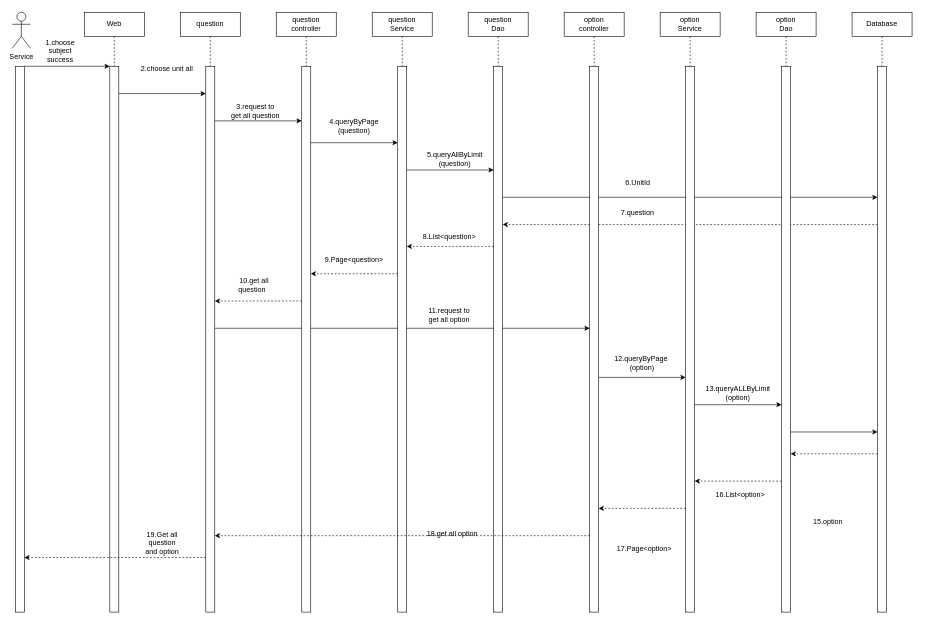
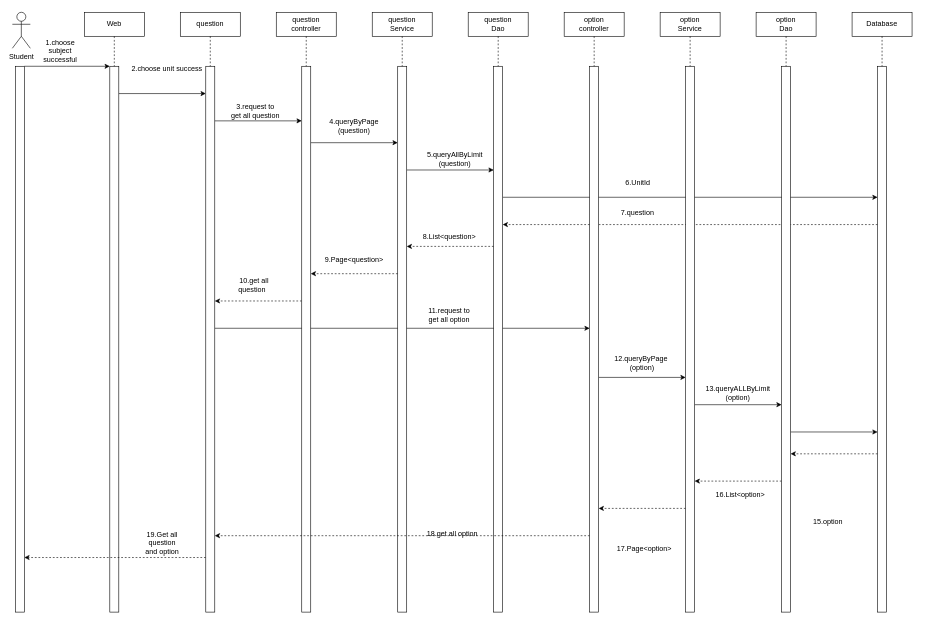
node "1.choose subject success": label "1.choose subject success" -> "1.choose subject successful"
node "Service": label "Service" -> "Student"
node "2.choose unit all": label "2.choose unit all" -> "2.choose unit success"
